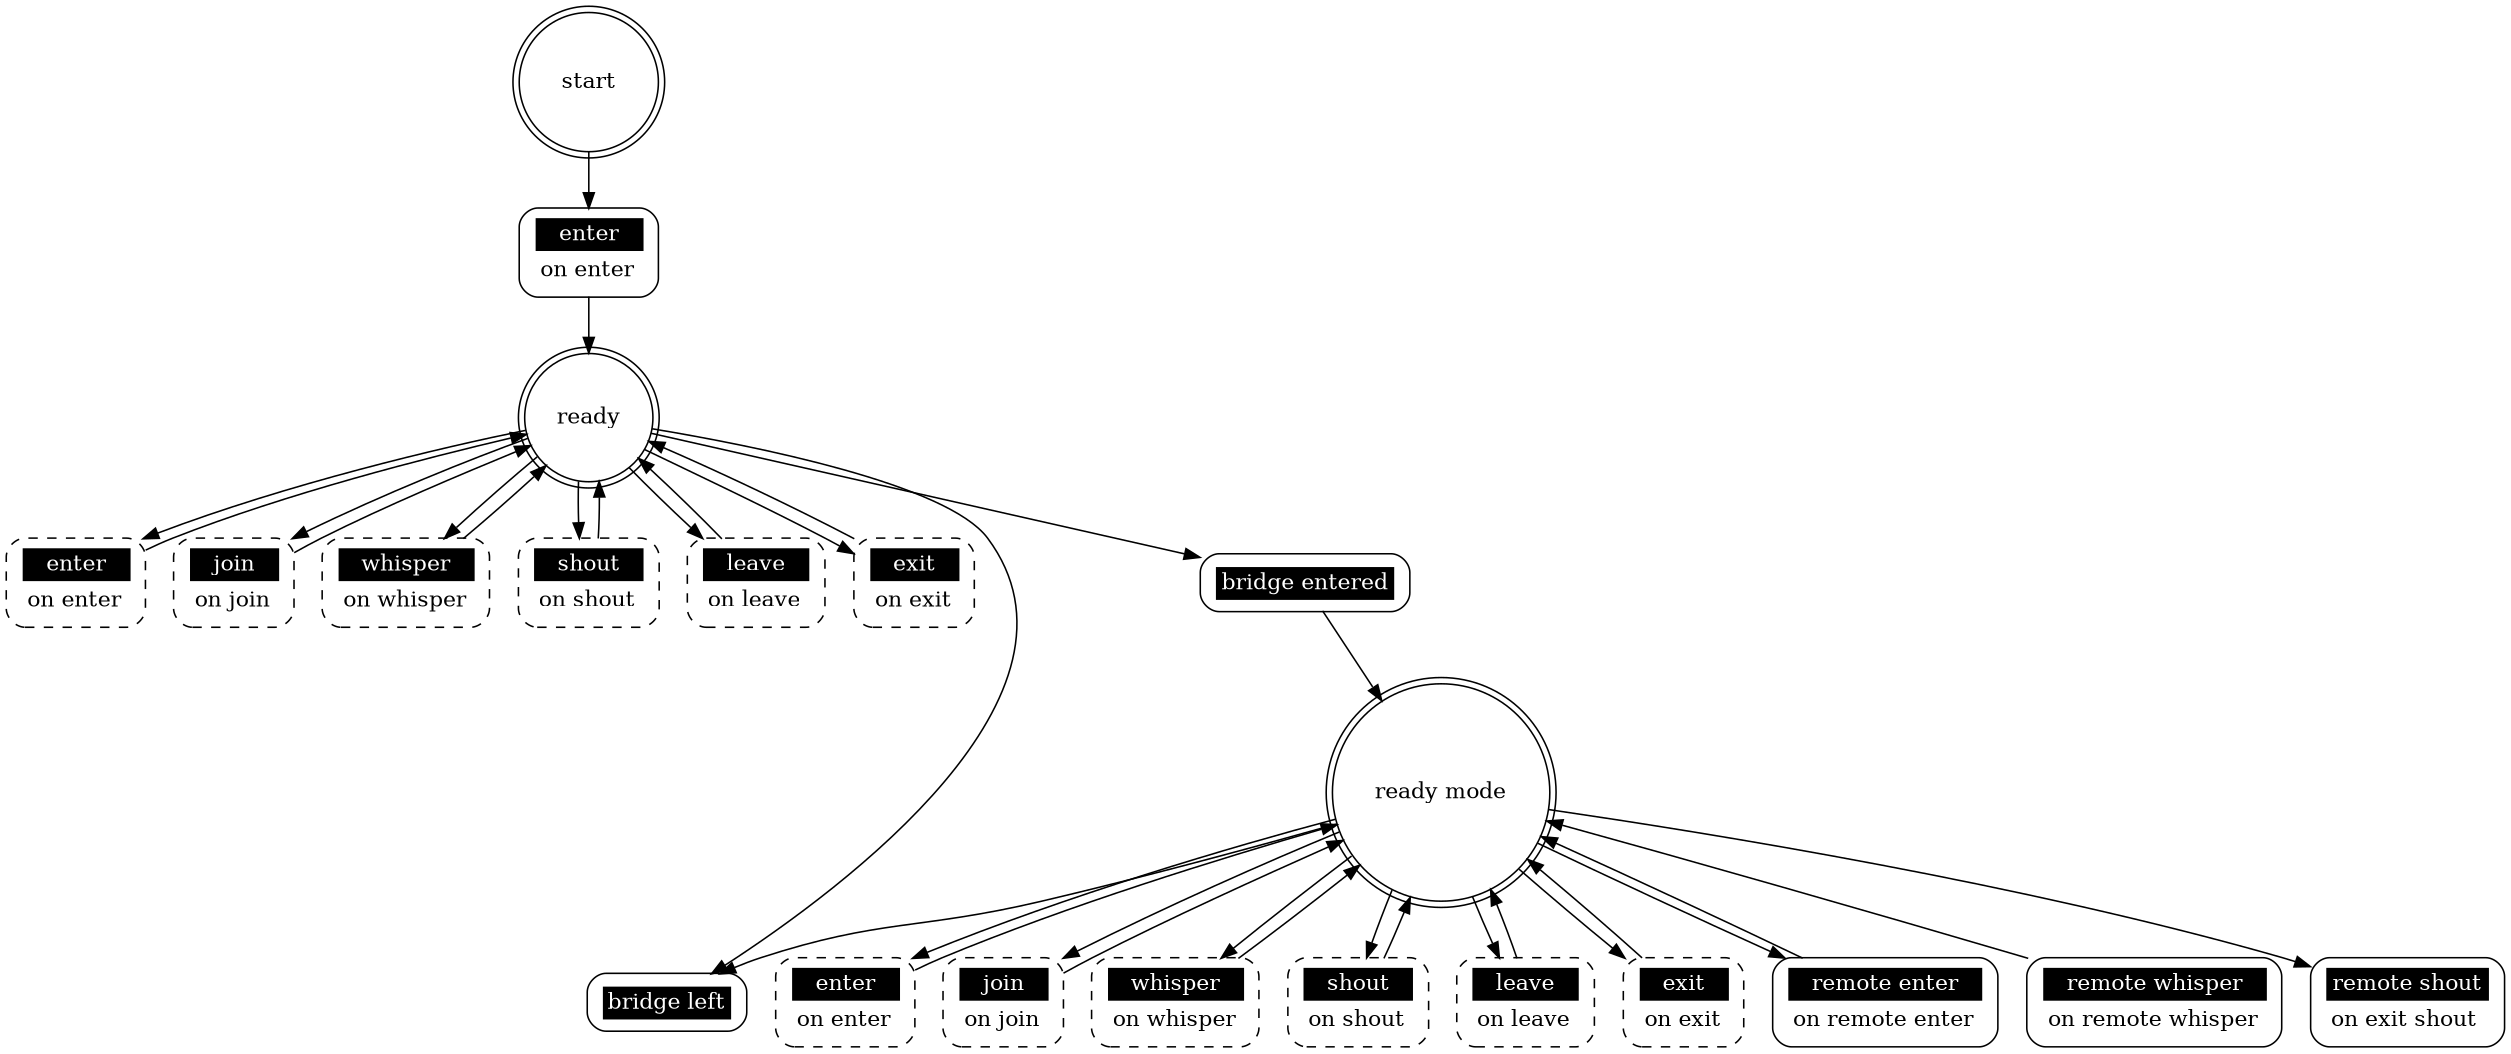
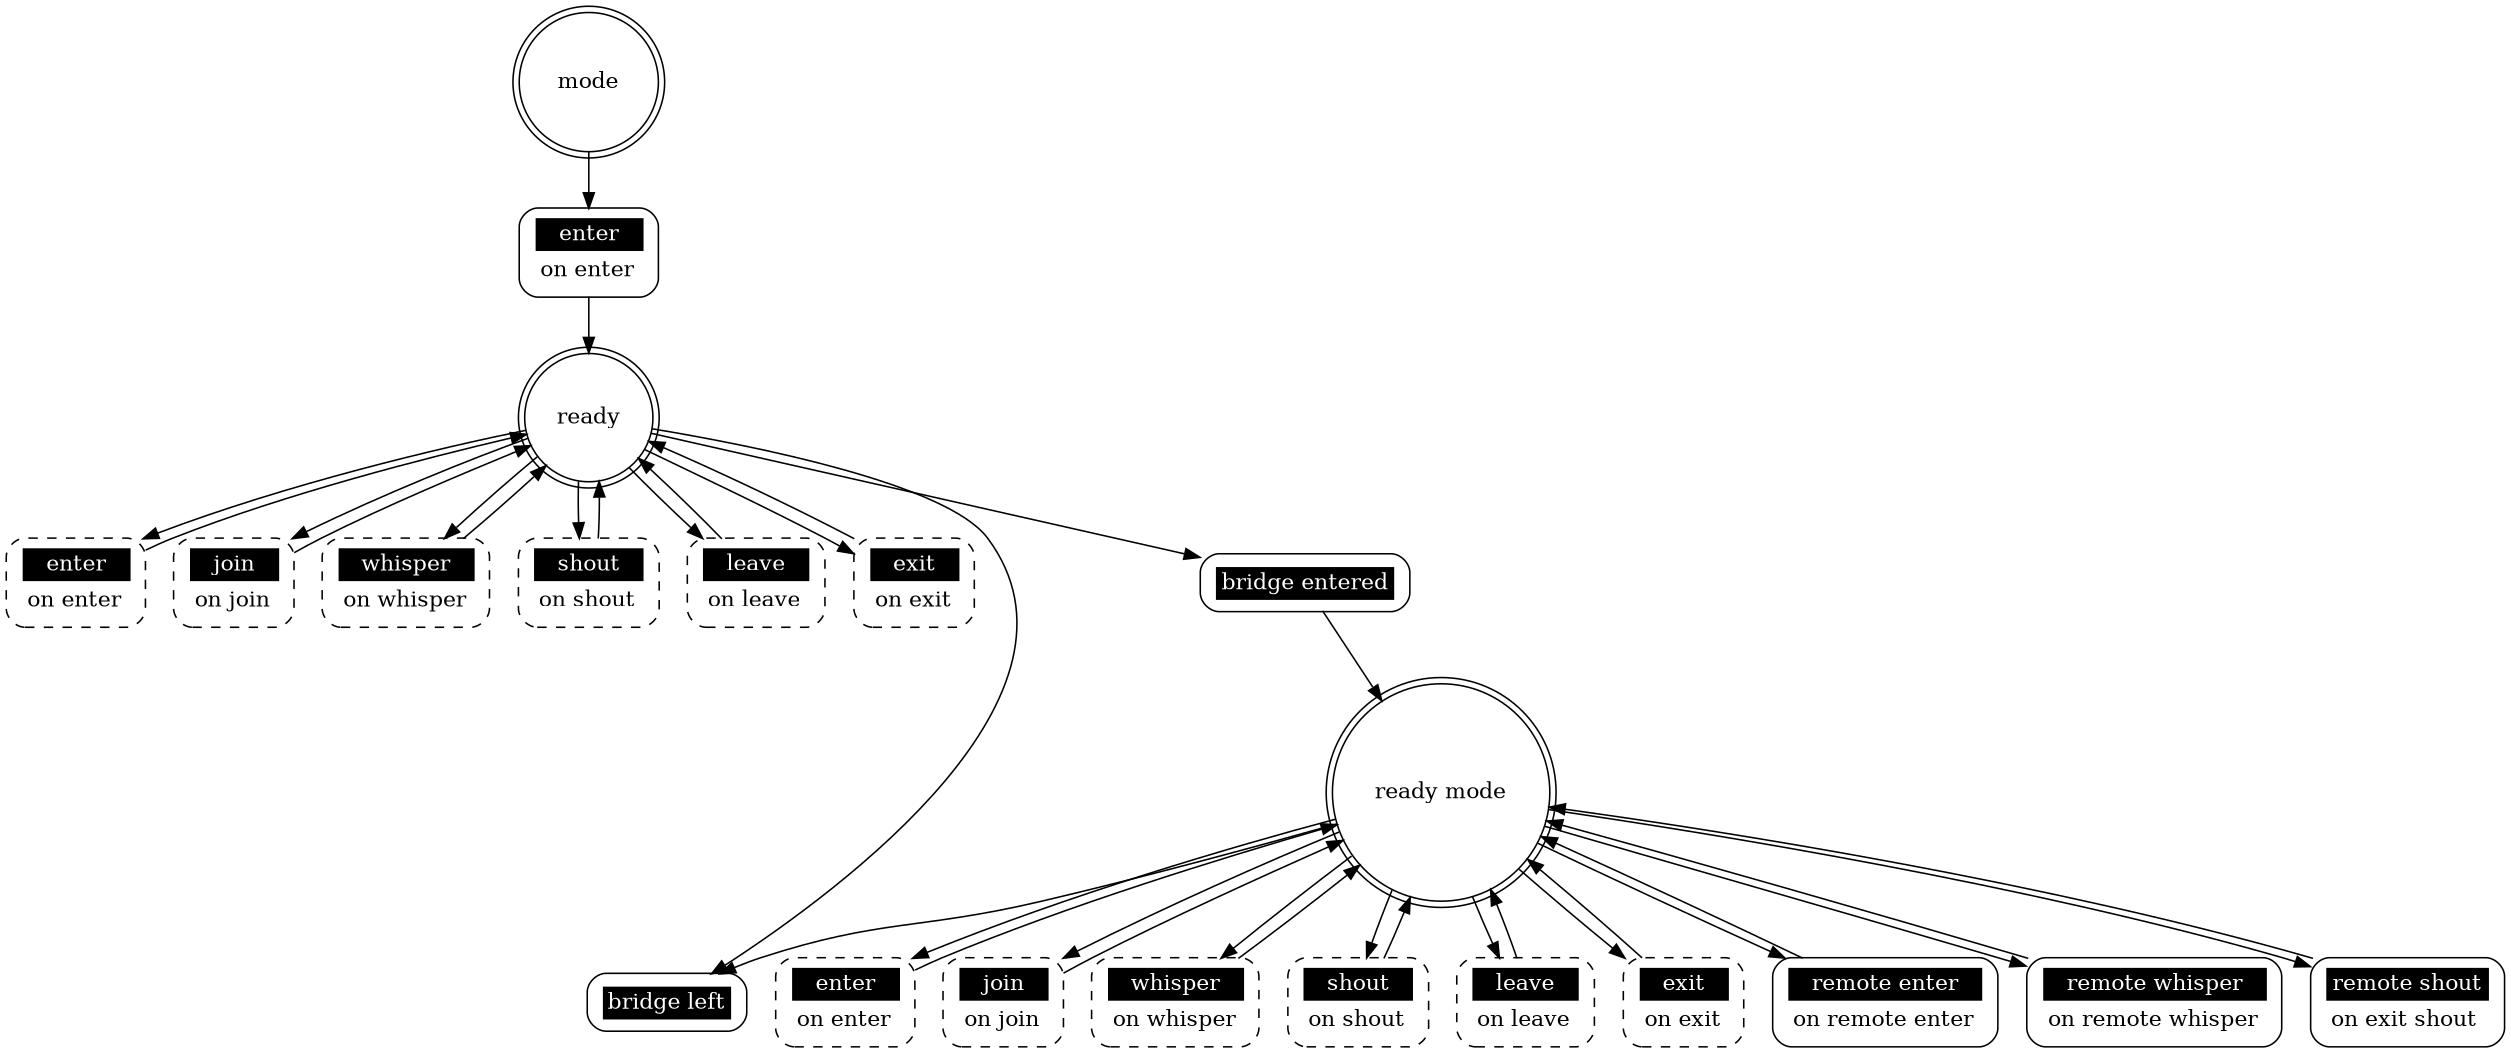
node "start": label "start" -> "mode"
edge "remote shout" -> "ready mode": added
edge "ready mode" -> "remote whisper": added
